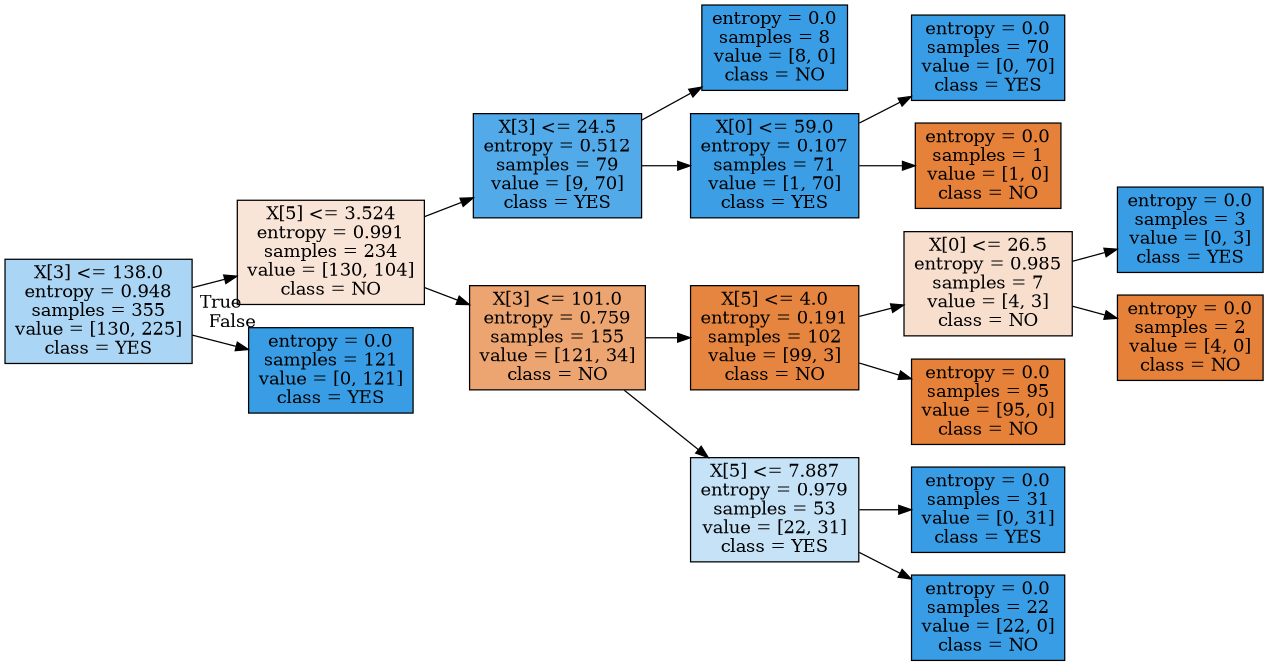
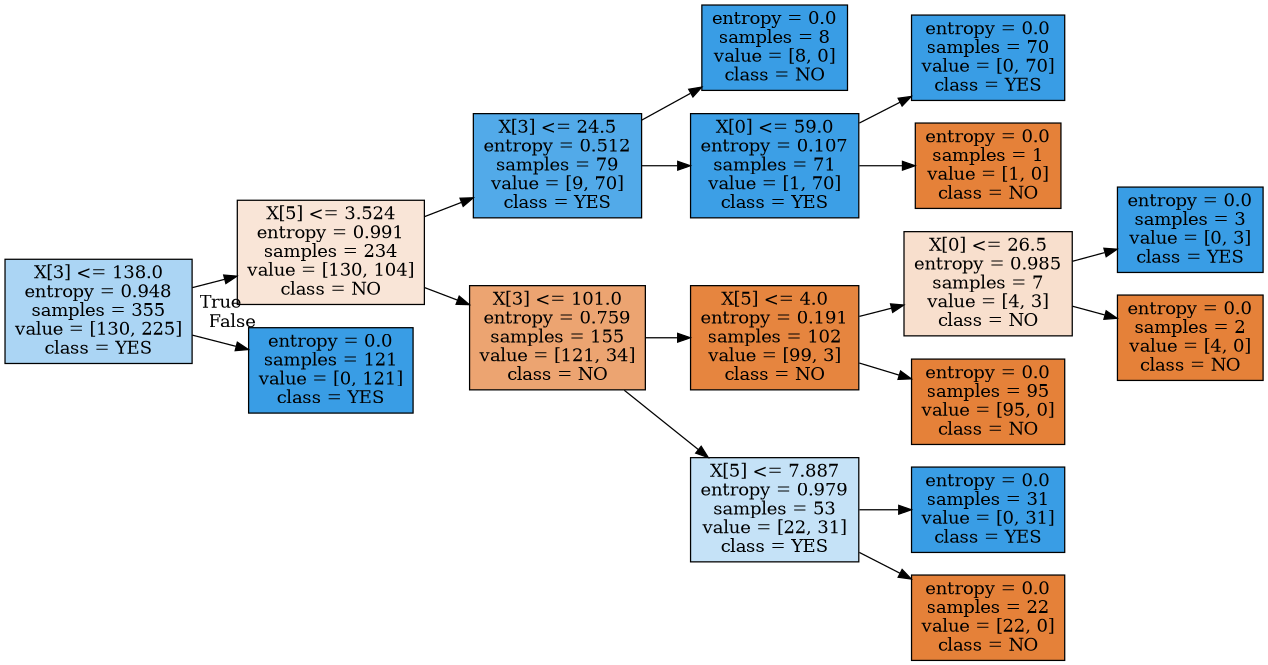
node "entropy = 0.0 samples = 22 value = [22, 0] class = NO": fillcolor #399de5ff -> #e58139ff
